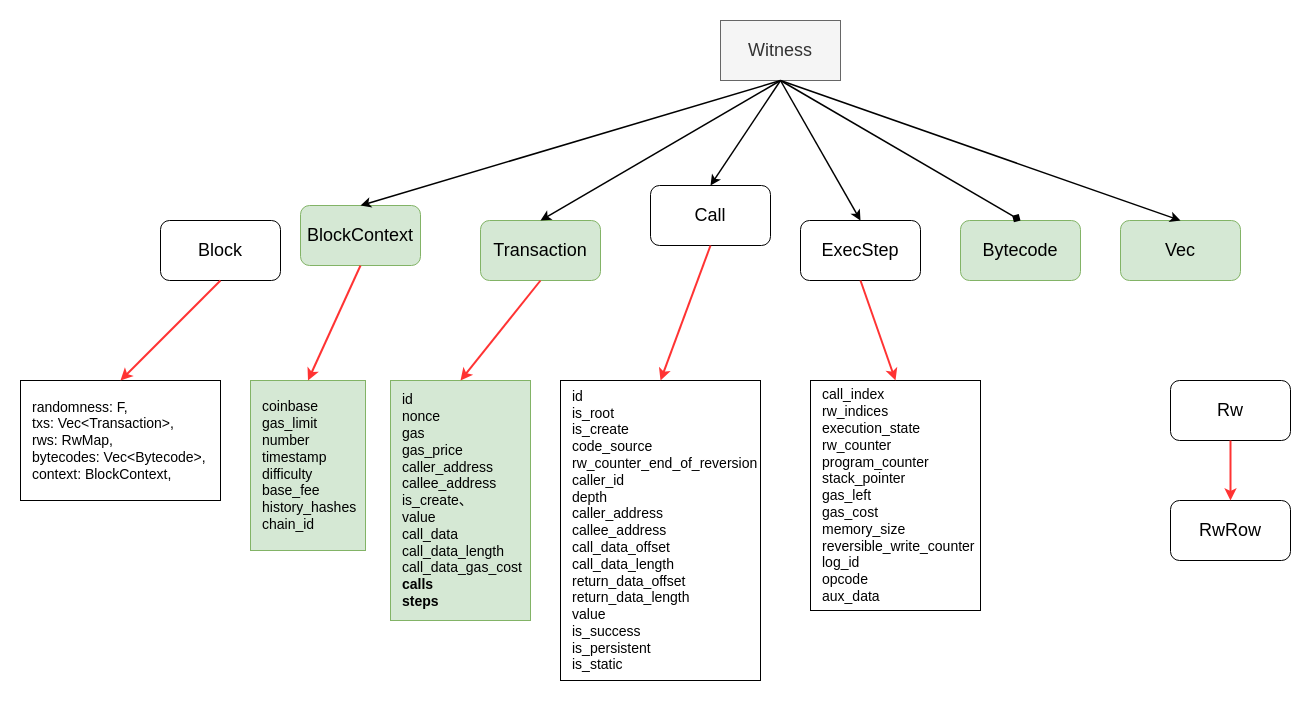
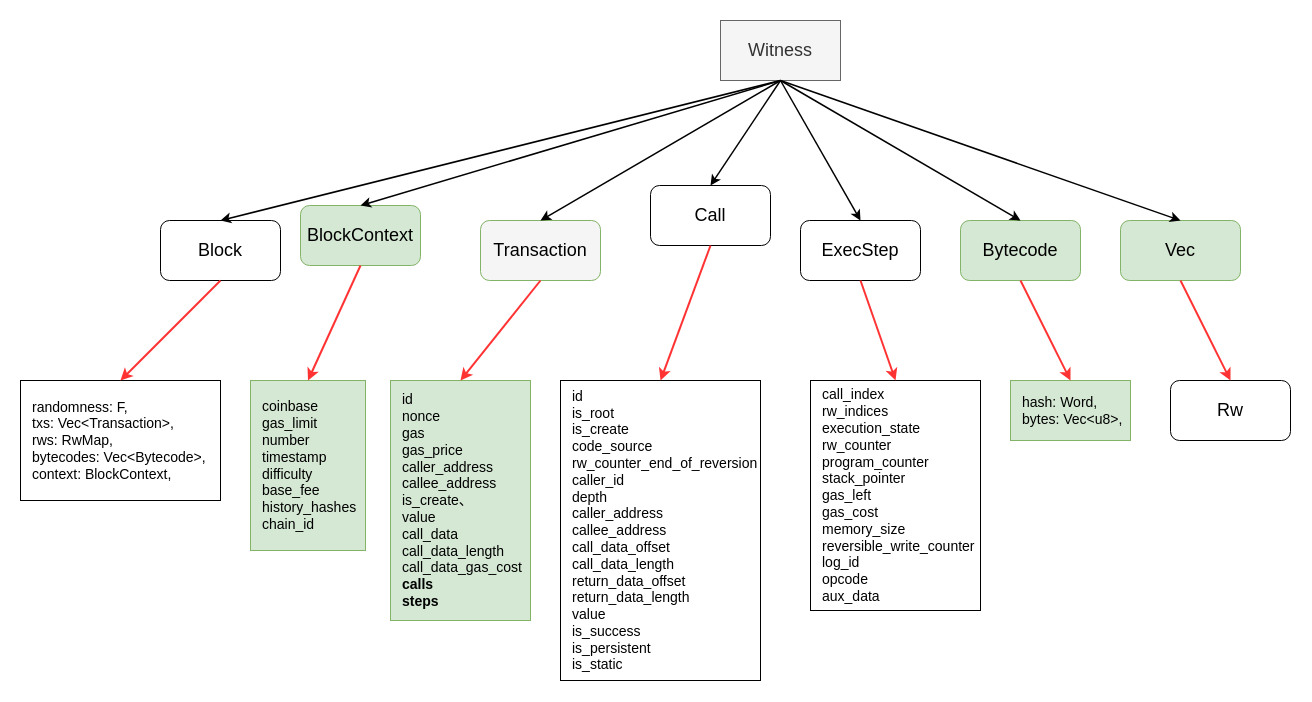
edge "Witness" -> "Block": added
edge "Witness" -> "Bytecode": arrowhead diamond -> classic
node "Transaction": fillcolor #d5e8d4 -> #f5f5f5
edge "Bytecode" -> "hash: Word, bytes: Vec<u8>,": added
edge "Vec" -> "Rw": added
node "hash: Word, bytes: Vec<u8>,": added
edge "Rw" -> "RwRow": removed
node "RwRow": removed
